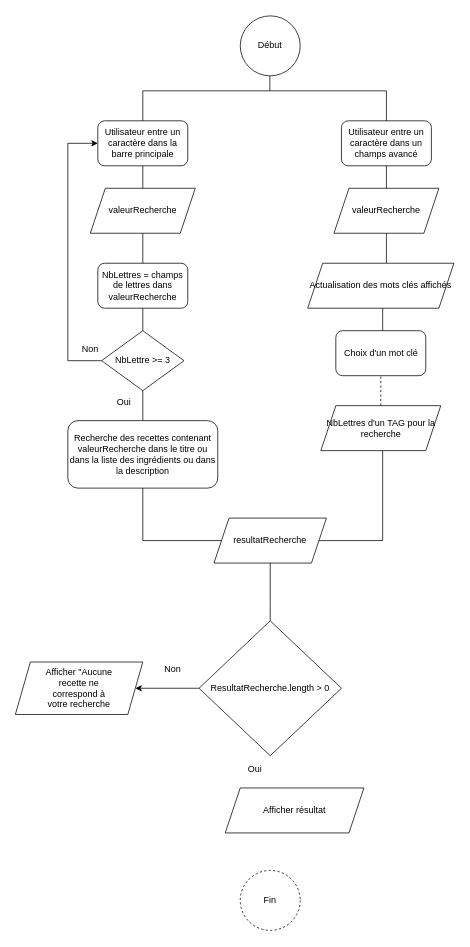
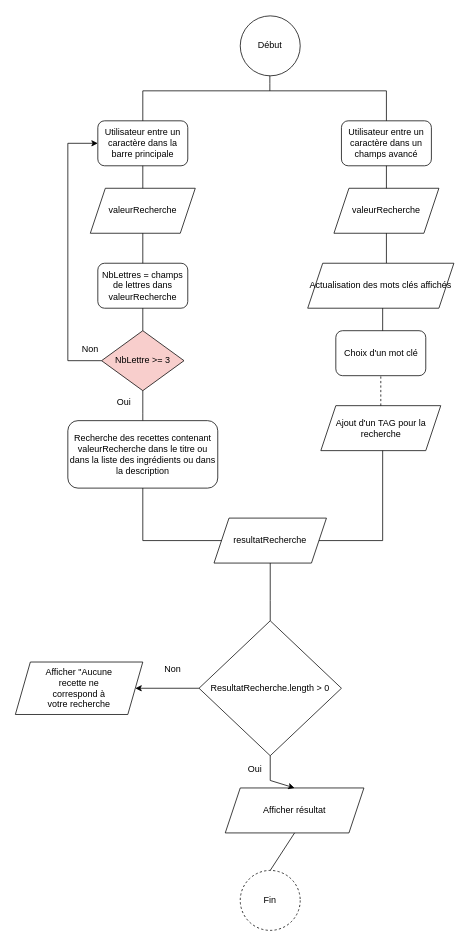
node "NbLettre >= 3": fillcolor #ffffff -> #f8cecc
node "NbLettres d'un TAG pour la recherche": label "NbLettres d'un TAG pour la recherche" -> "Ajout d'un TAG pour la recherche"
edge "ResultatRecherche.length > 0" -> "Afficher résultat": added
edge "Afficher résultat" -- "Fin": added
